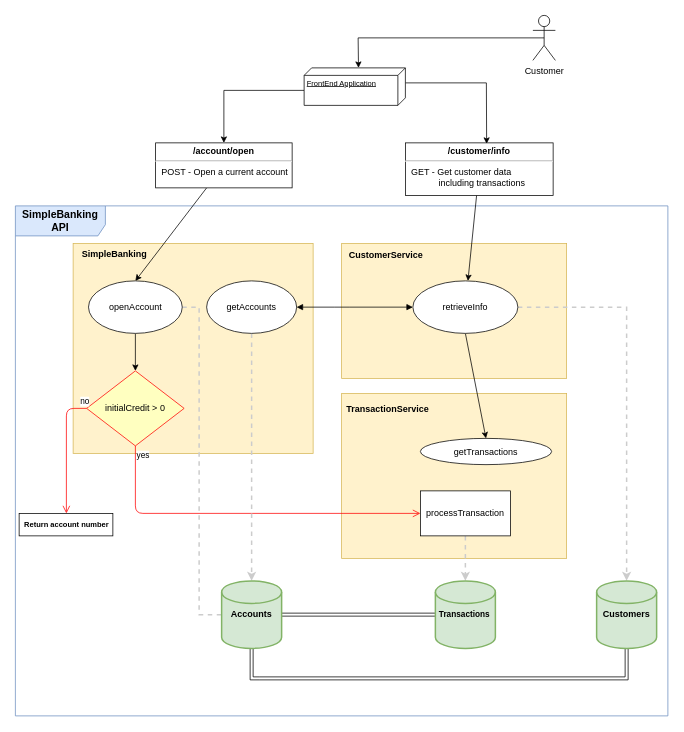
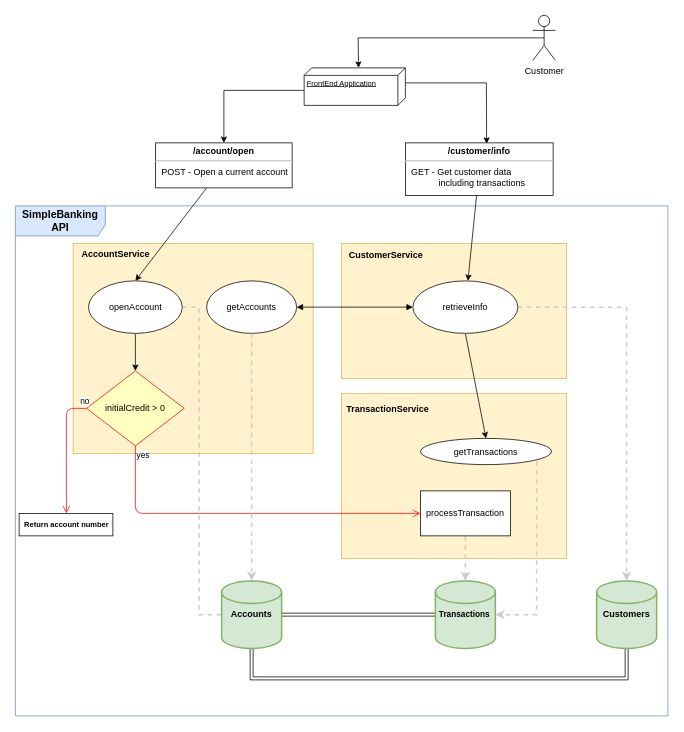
node "SimpleBanking": label "SimpleBanking" -> "AccountService"
edge "getTransactions" -> "Transactions": added
